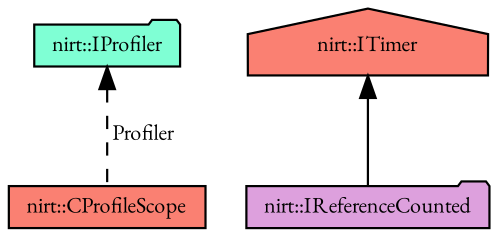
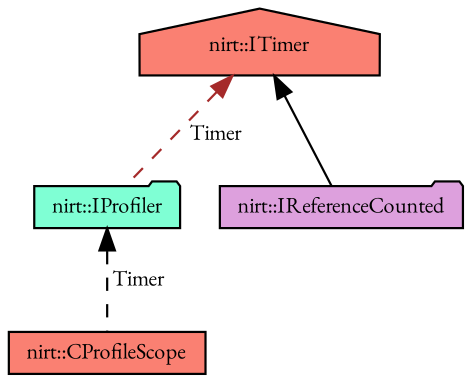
edge "nirt::CProfileScope" -> "nirt::IProfiler": label " Profiler" -> " Timer"
edge "nirt::IProfiler" -> "nirt::ITimer": added, label "Timer"
